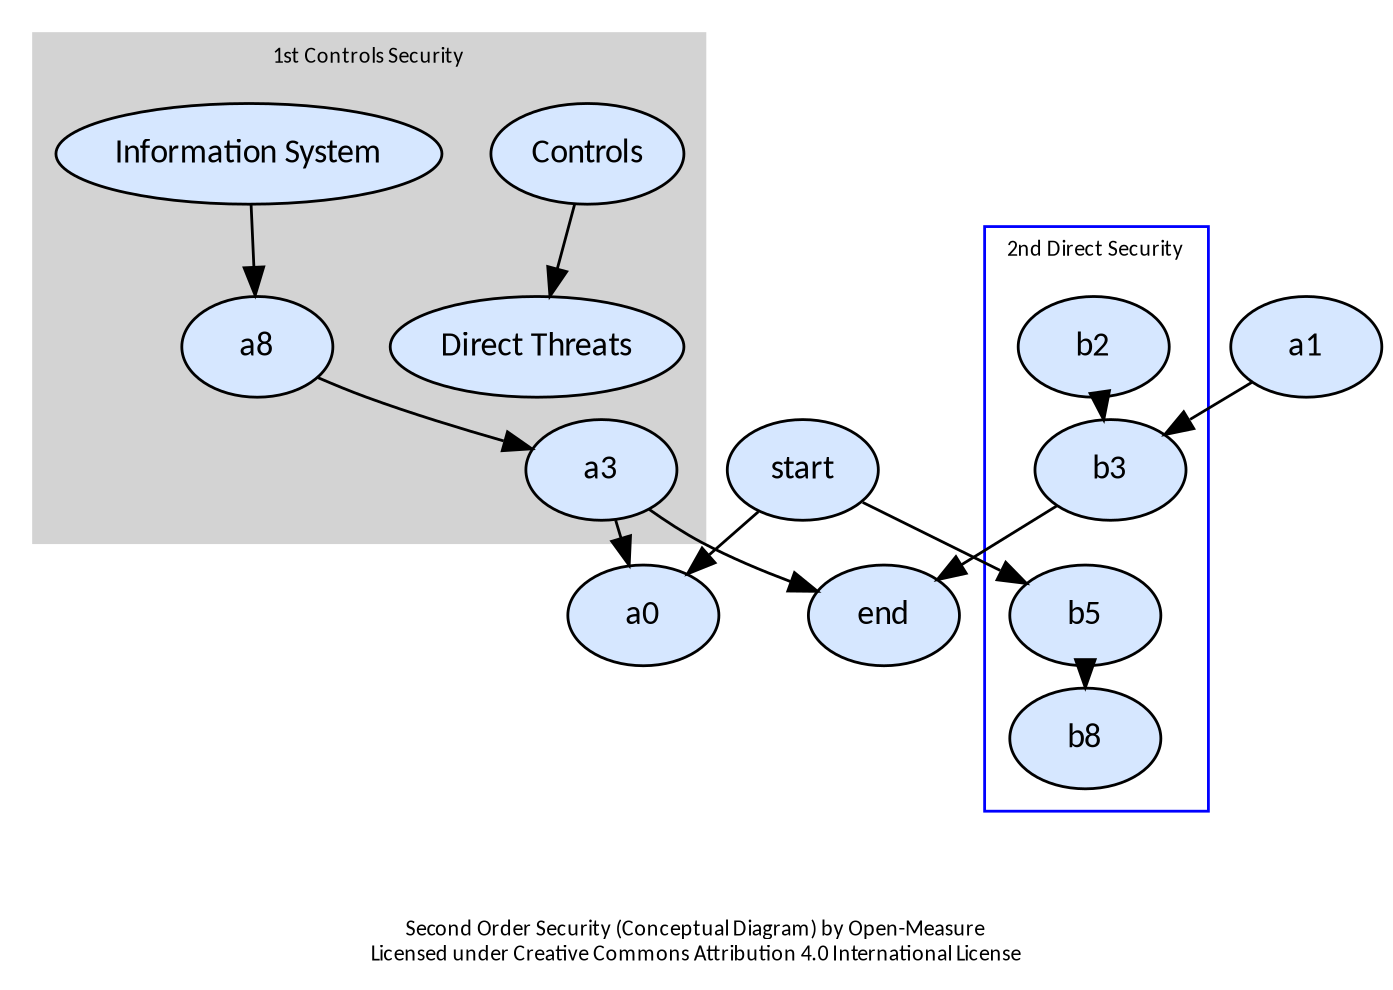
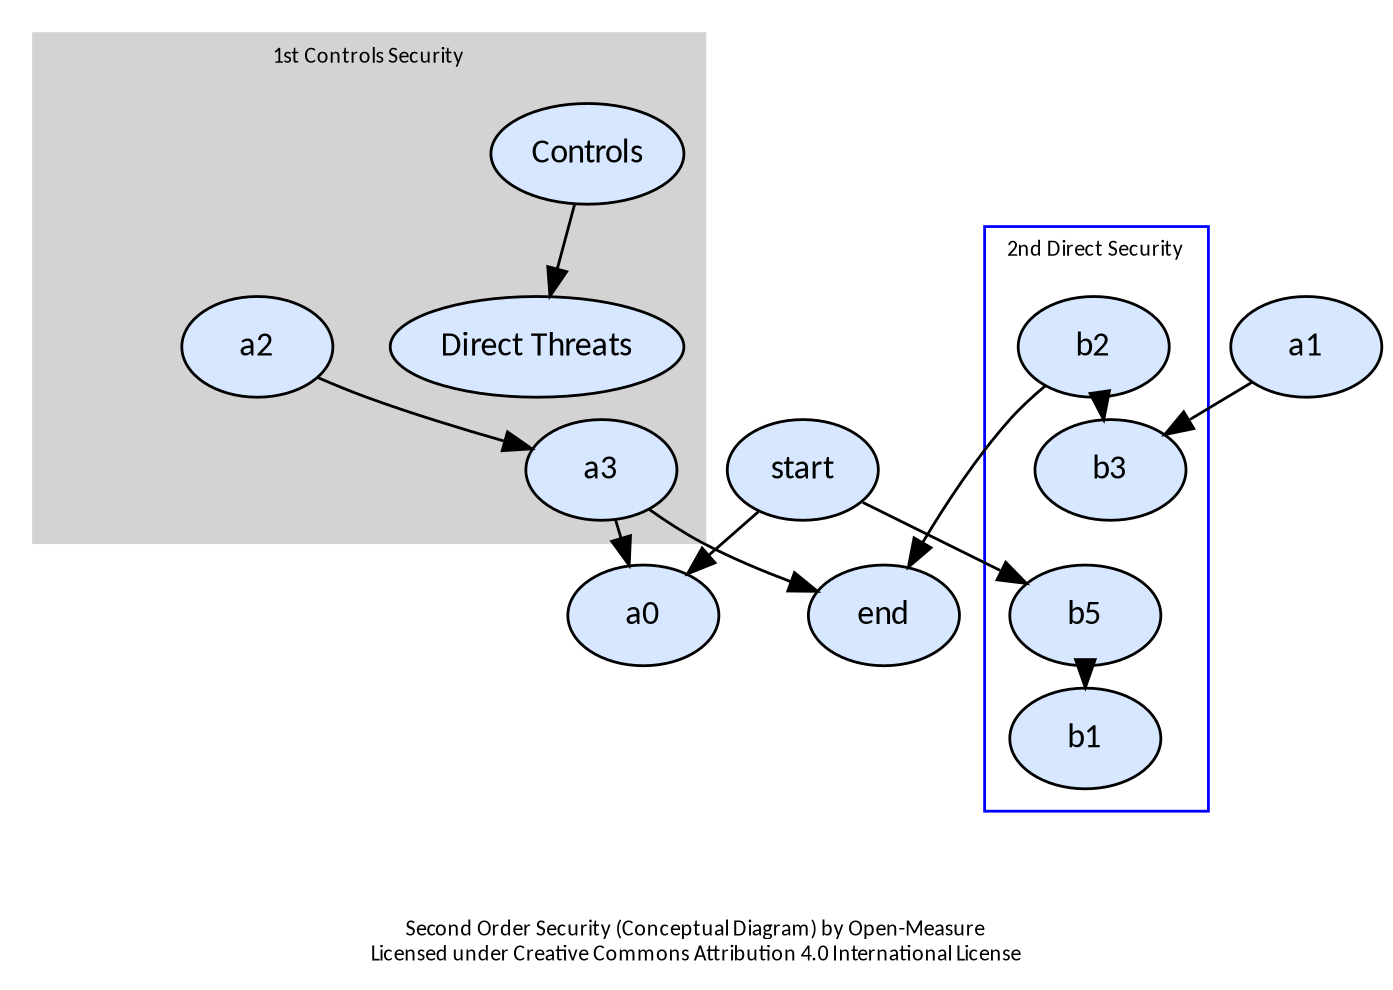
node "Information System": removed
node "a8": label "a8" -> "a2"
edge "b3" -> "end": now "b2" -> "end"
node "b8": label "b8" -> "b1"
